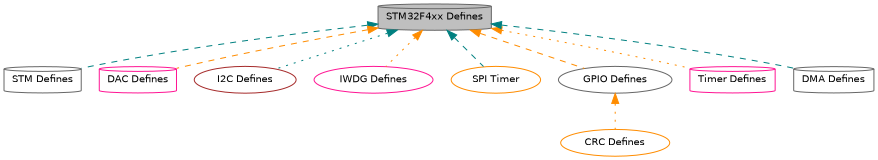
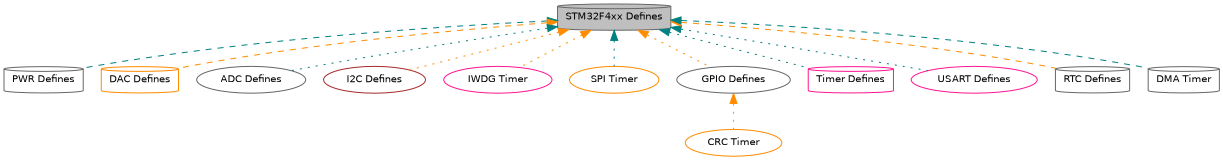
edge "Timer Defines" -> "STM32F4xx Defines": color darkorange -> teal
edge "I2C Defines" -> "STM32F4xx Defines": color teal -> darkorange
edge "GPIO Defines" -> "STM32F4xx Defines": style dashed -> dotted
edge "SPI Timer" -> "STM32F4xx Defines": style dashed -> dotted
node "STM Defines": label "STM Defines" -> "PWR Defines"
node "DAC Defines": color deeppink -> darkorange
node "ADC Defines": added
node "IWDG Defines": label "IWDG Defines" -> "IWDG Timer"
node "DMA Defines": label "DMA Defines" -> "DMA Timer"
node "USART Defines": added
node "RTC Defines": added
node "CRC Defines": label "CRC Defines" -> "CRC Timer"
